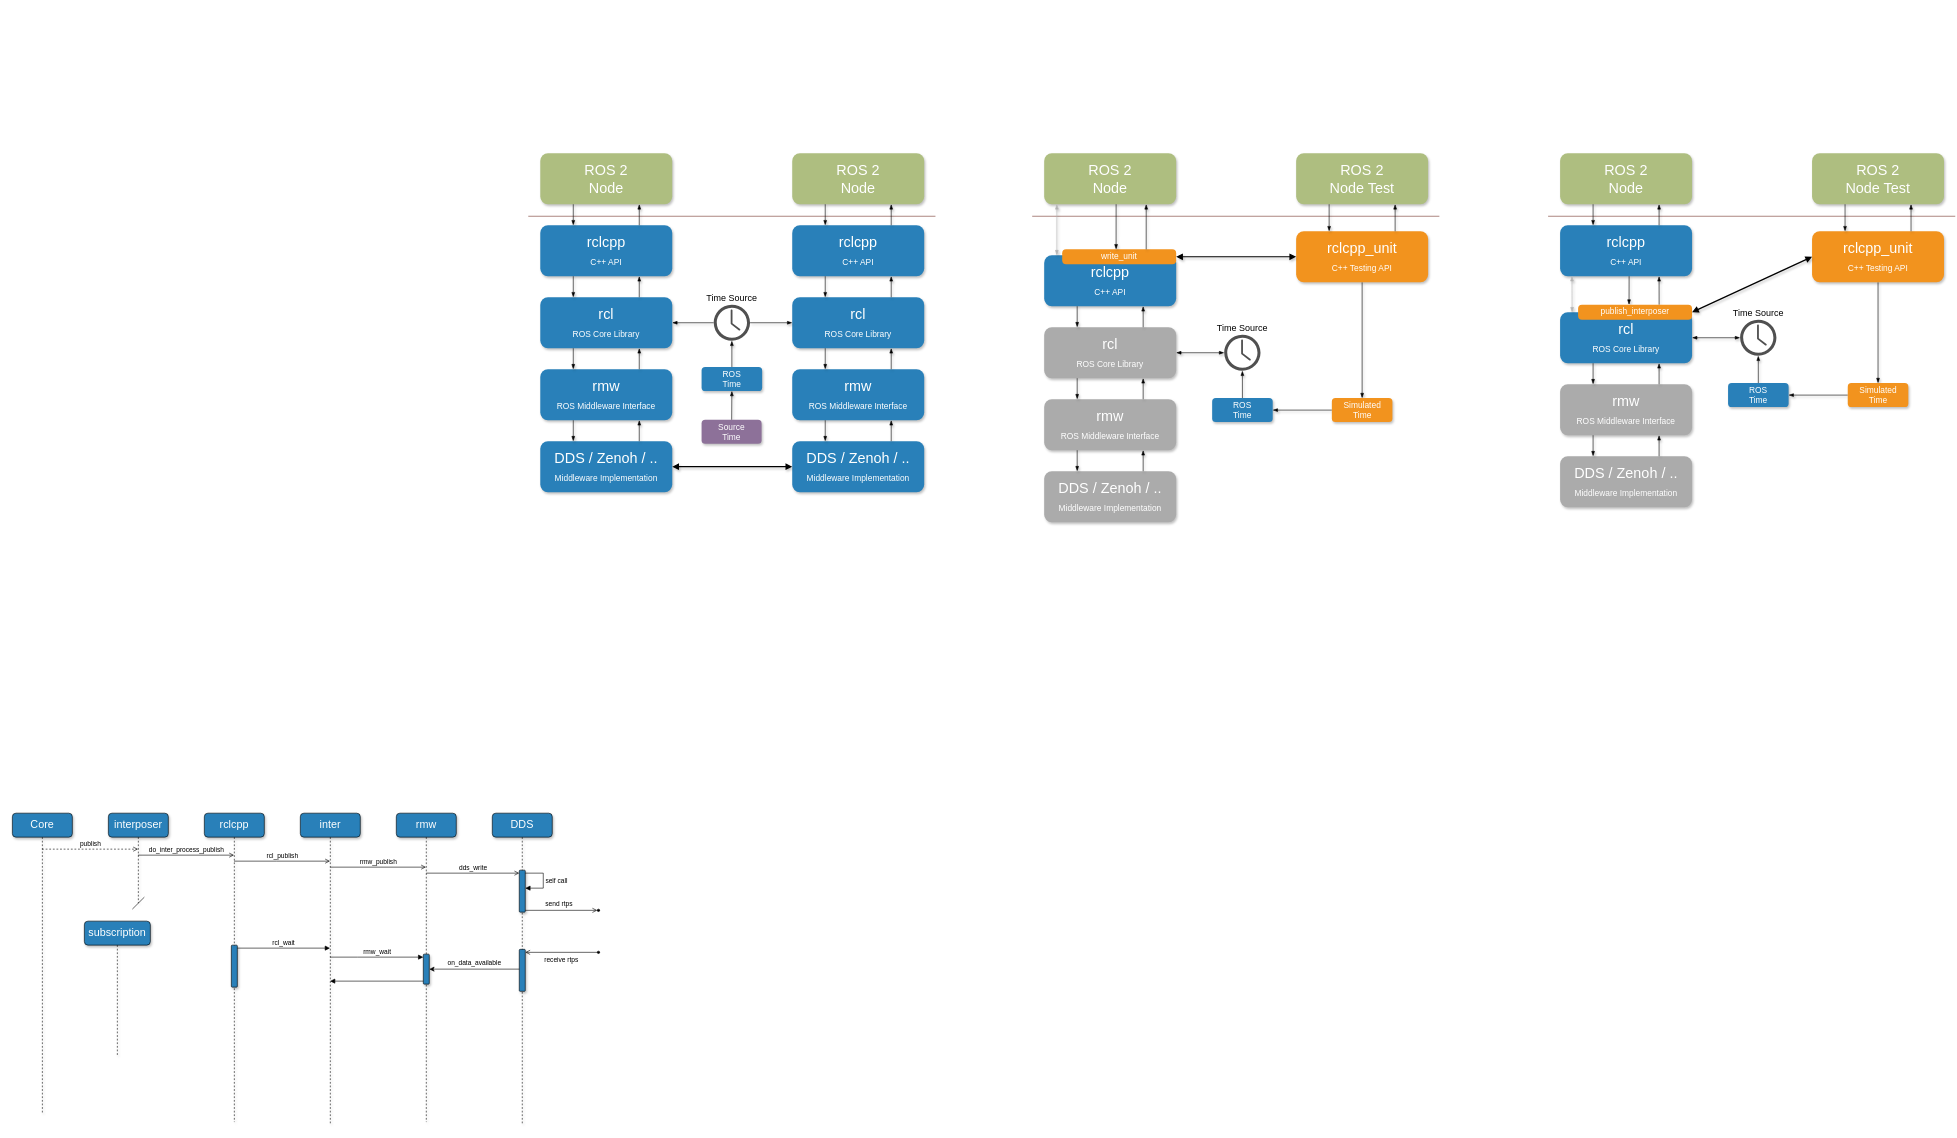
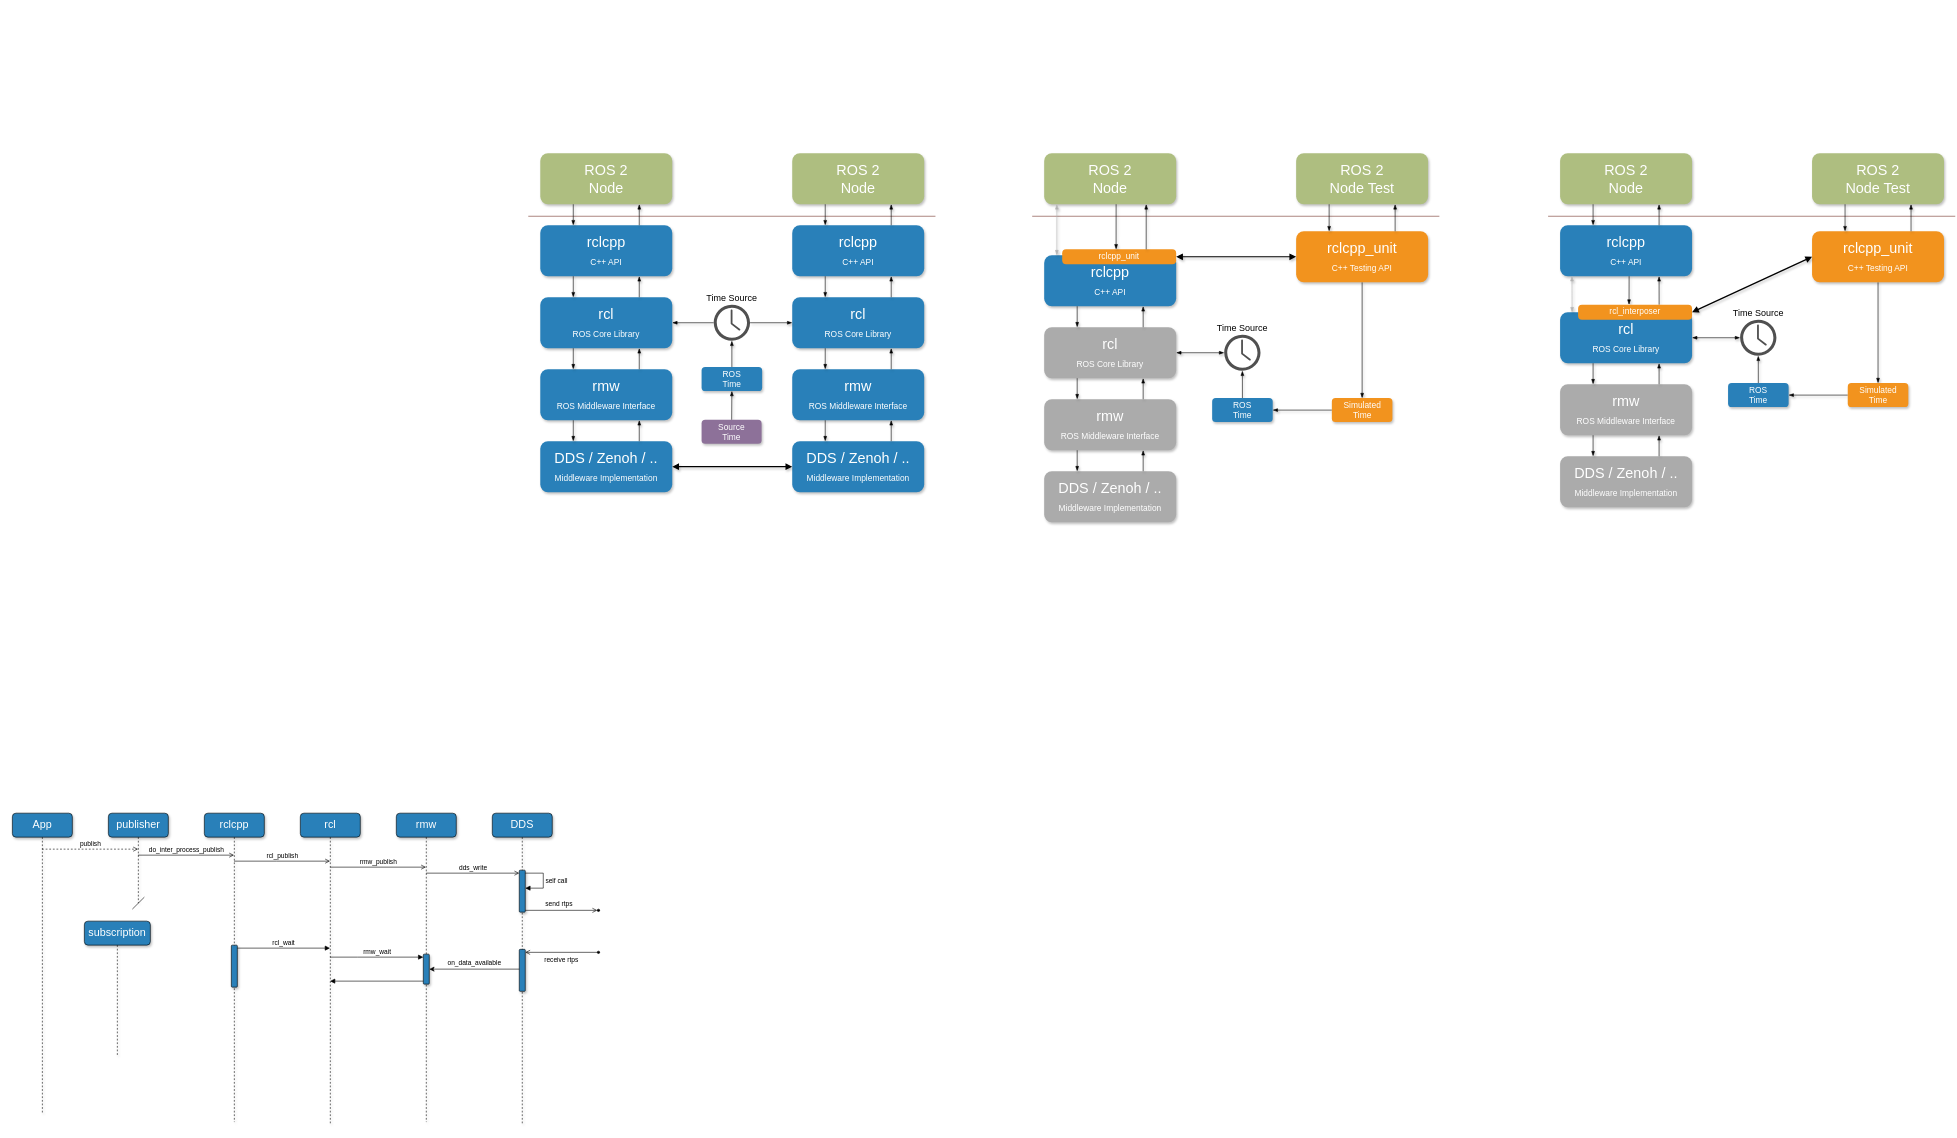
node "write_unit": label "write_unit" -> "rclcpp_unit"
node "publish_interposer": label "publish_interposer" -> "rcl_interposer"
node "Core": label "Core" -> "App"
node "interposer": label "interposer" -> "publisher"
node "inter": label "inter" -> "rcl"
